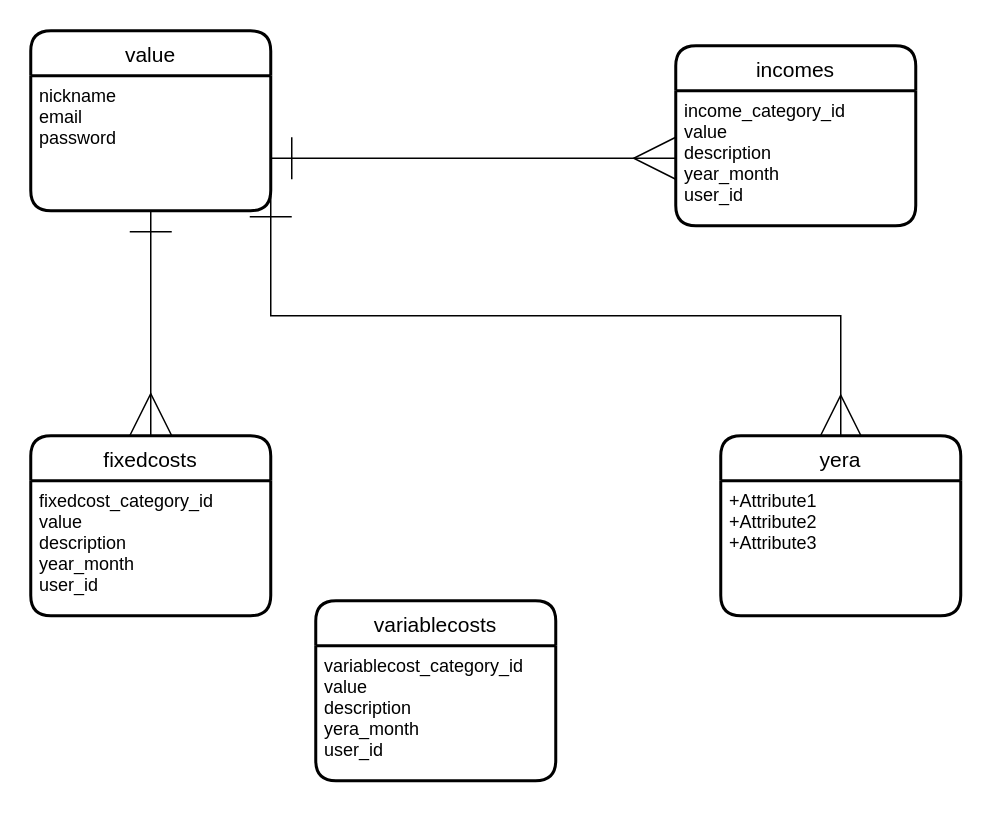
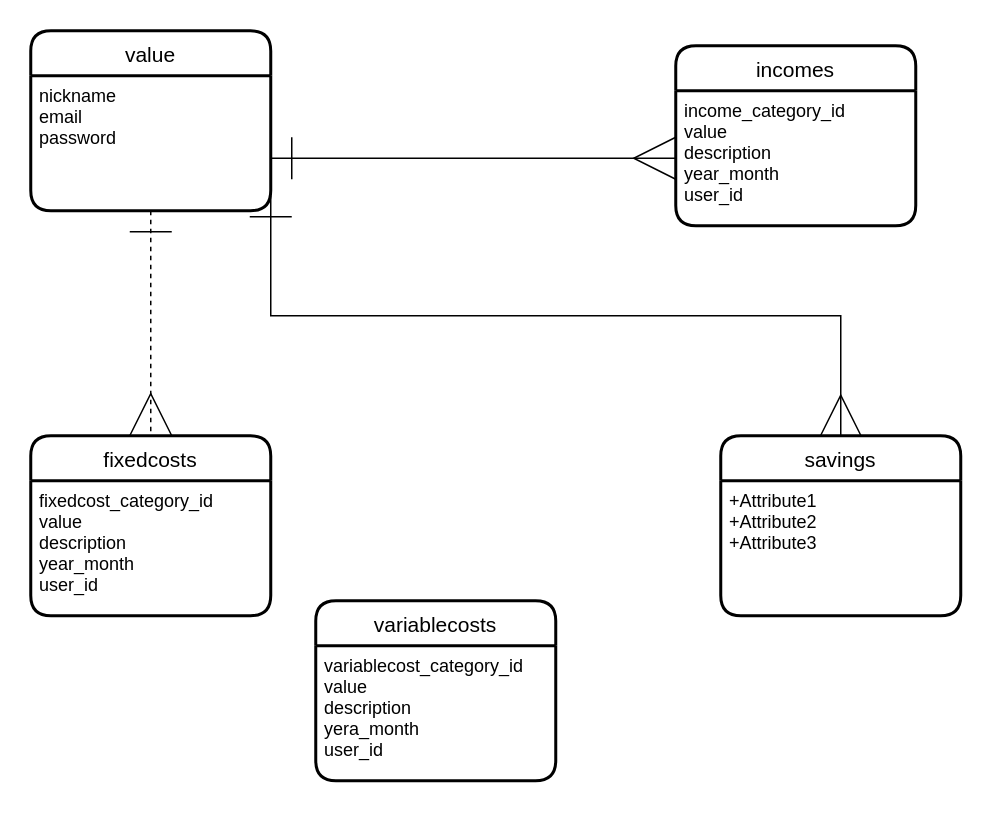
edge "nickname email password" -- "fixedcosts": style solid -> dashed
node "yera": label "yera" -> "savings"
